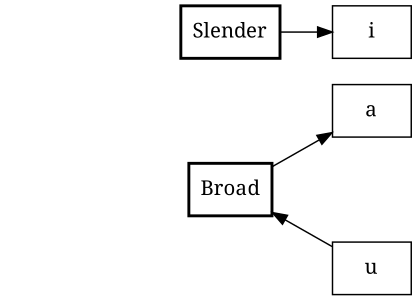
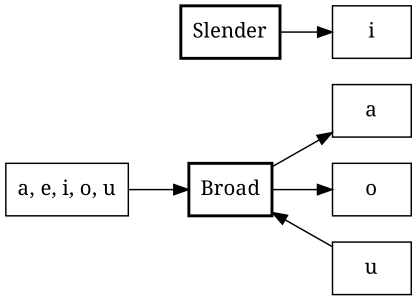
node "a, e, i, o, u": added
node "o": added
